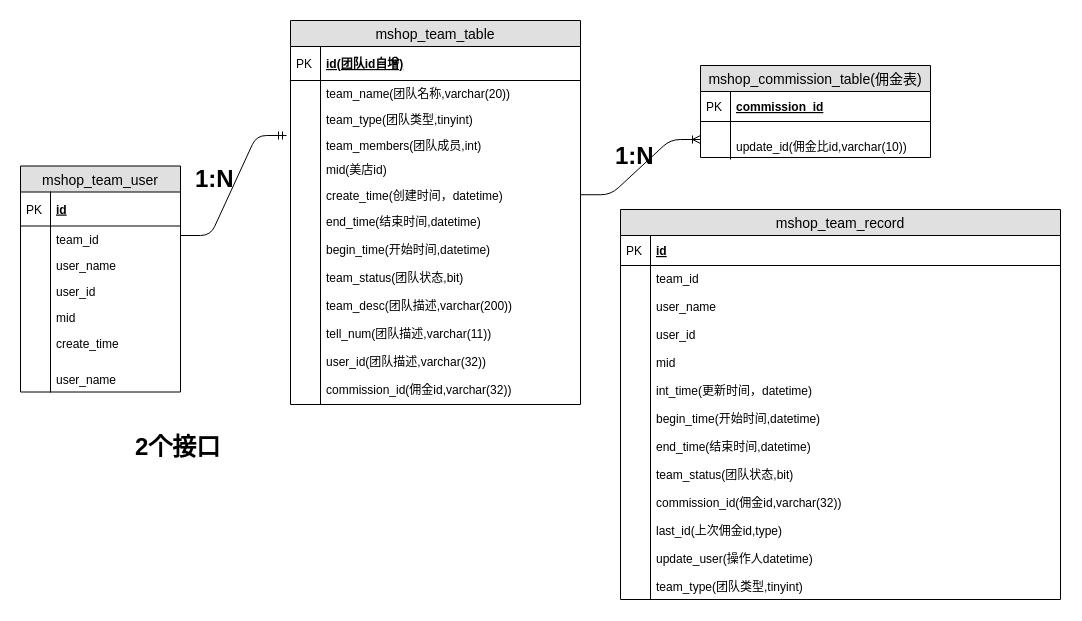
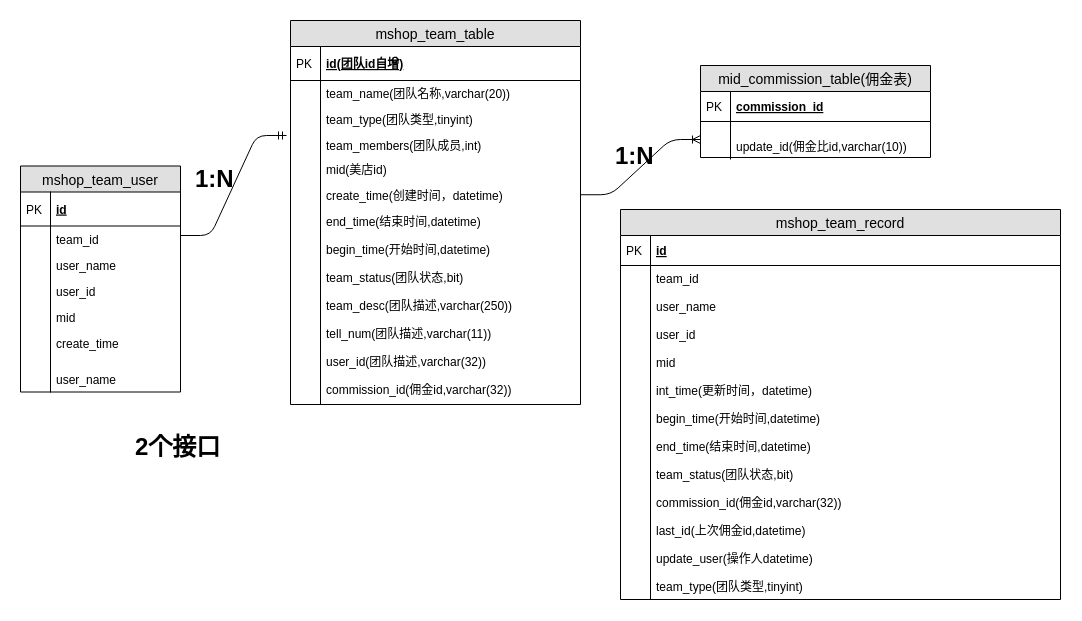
node "mshop_commission_table(佣金表)": label "mshop_commission_table(佣金表)" -> "mid_commission_table(佣金表)"
node "team_desc(团队描述,varchar(200))": label "team_desc(团队描述,varchar(200))" -> "team_desc(团队描述,varchar(250))"
node "last_id(上次佣金id,type)": label "last_id(上次佣金id,type)" -> "last_id(上次佣金id,datetime)"
